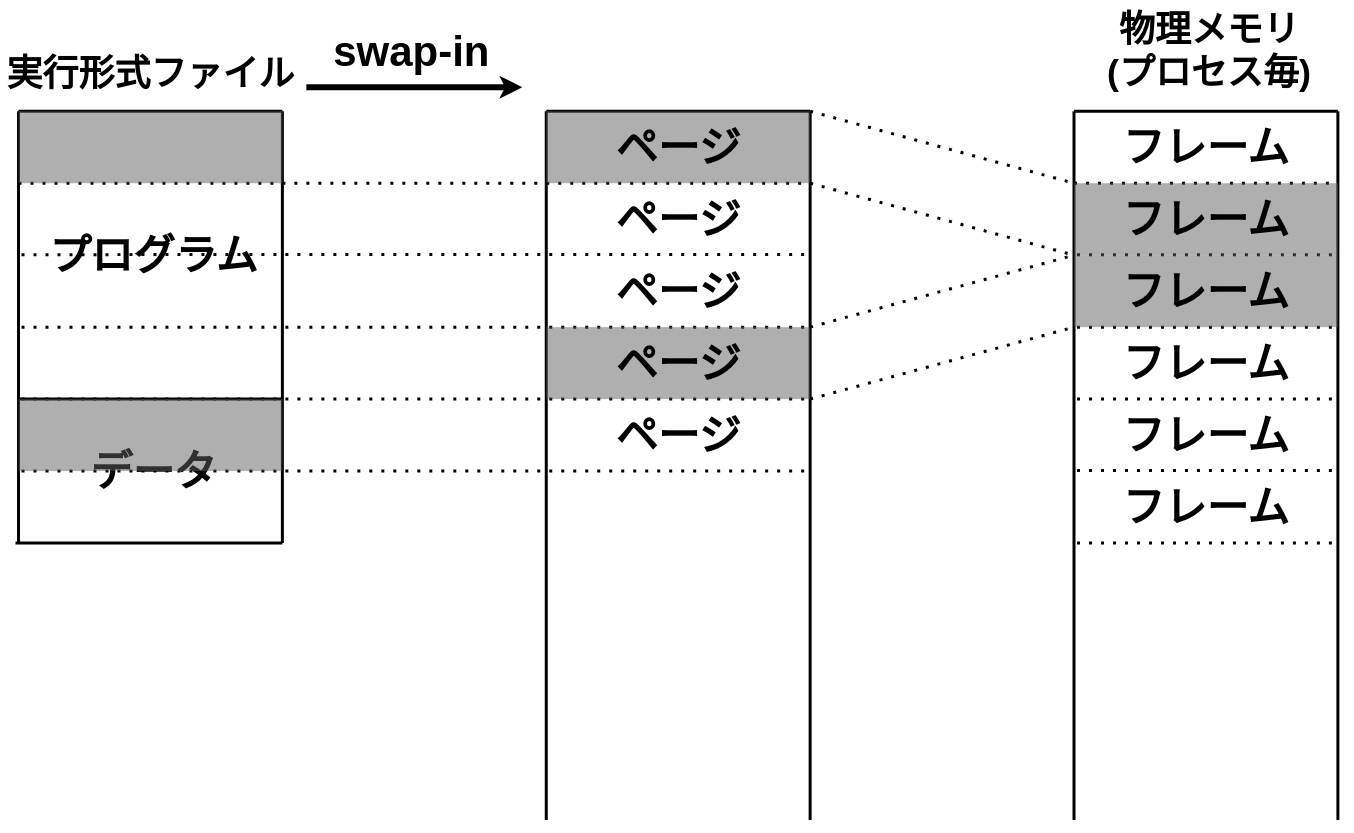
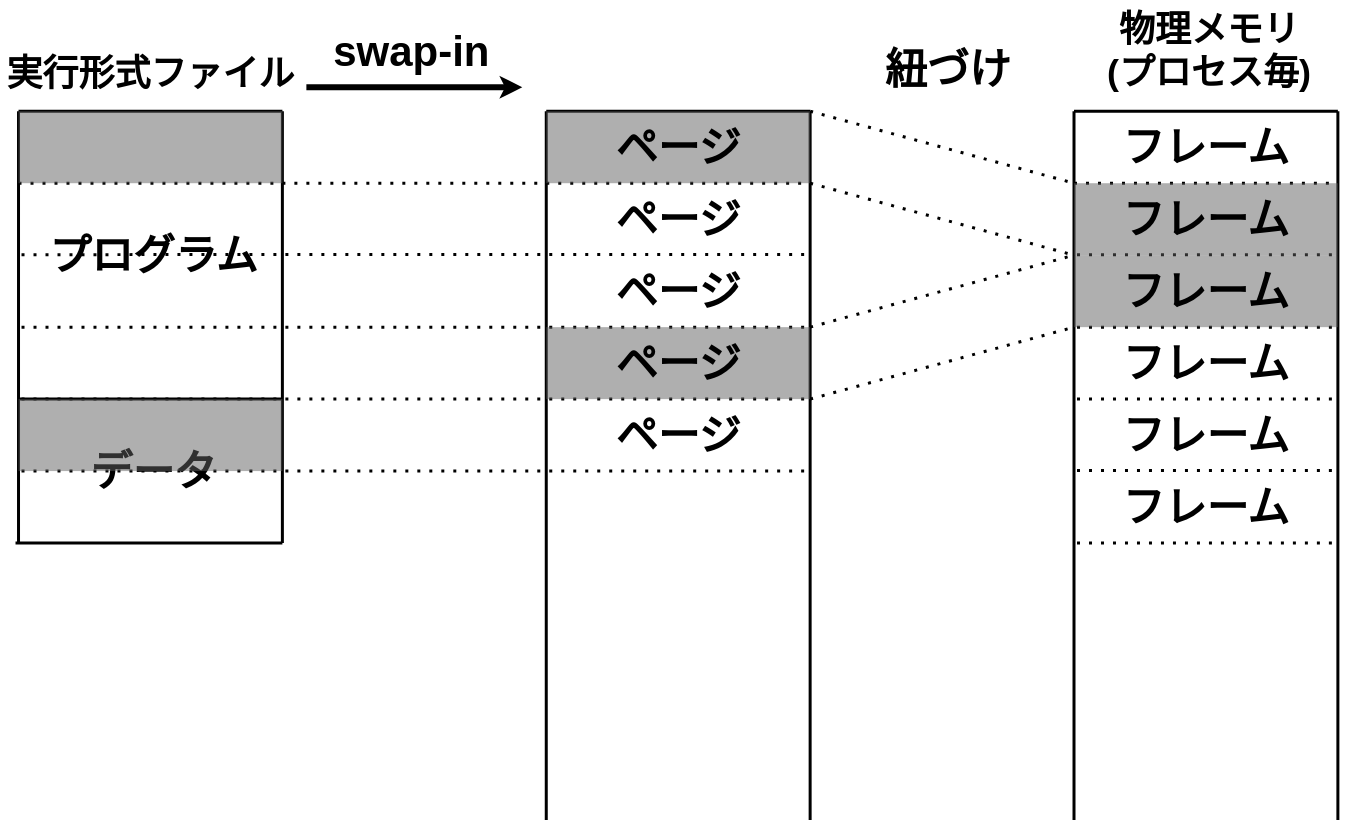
node "紐づけ": added
